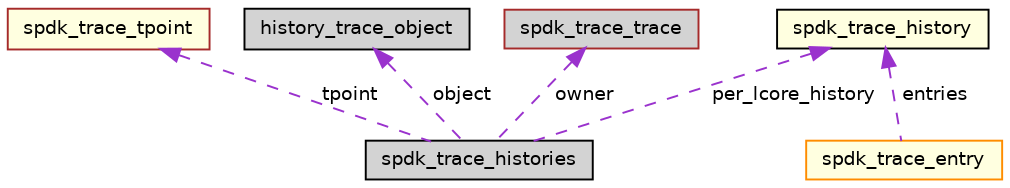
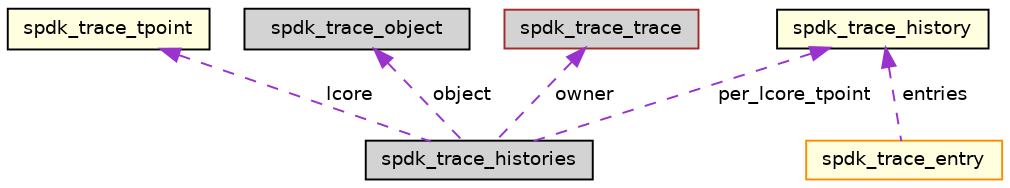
node "spdk_trace_tpoint": color brown -> black
node "history_trace_object": label "history_trace_object" -> "spdk_trace_object"
edge "spdk_trace_histories" -> "spdk_trace_tpoint": label " tpoint" -> " lcore"
edge "spdk_trace_histories" -> "spdk_trace_history": label " per_lcore_history" -> " per_lcore_tpoint"
